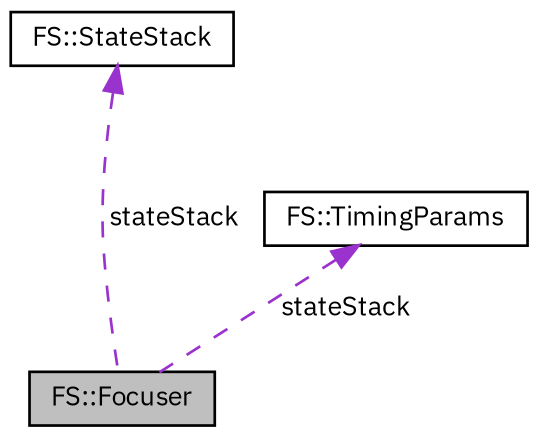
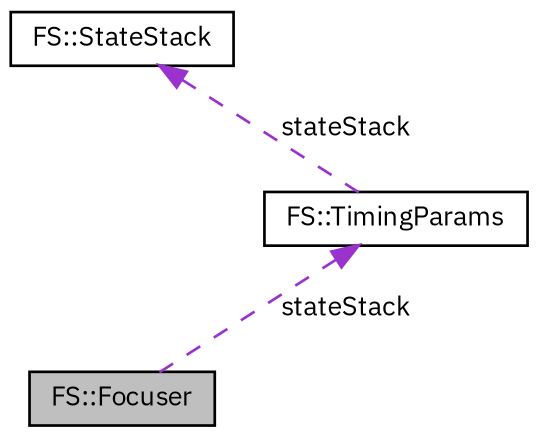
edge "FS::Focuser" -> "FS::StateStack": now "FS::TimingParams" -> "FS::StateStack"
